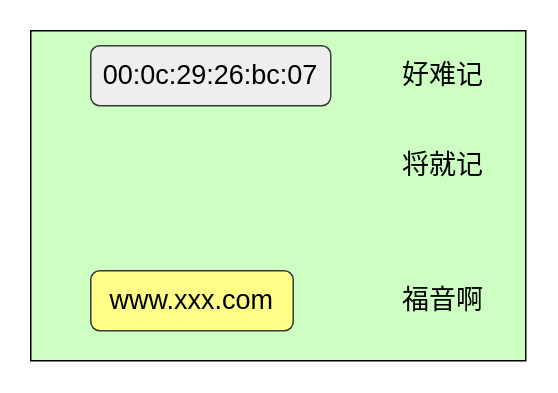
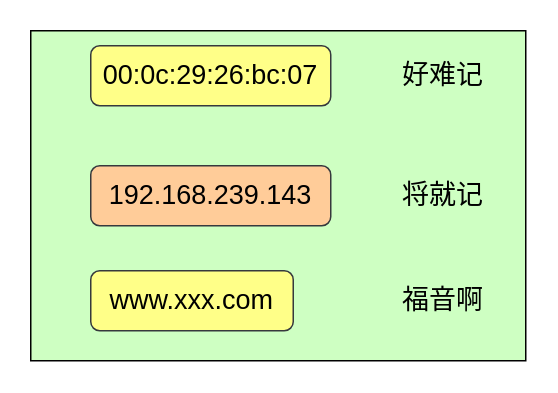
node "00:0c:29:26:bc:07": fillcolor #eeeeee -> #ffff88
node "将就记": moved (443, 166) -> (443, 196)
node "192.168.239.143": added
